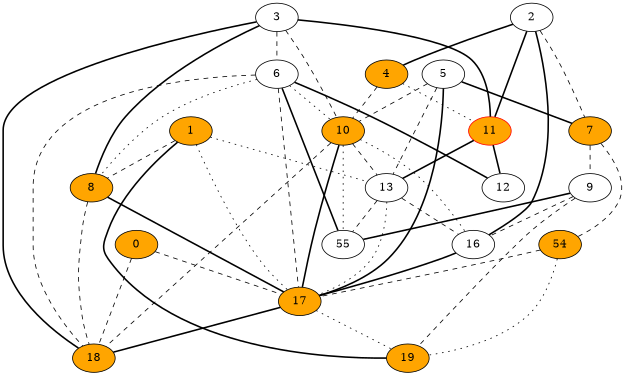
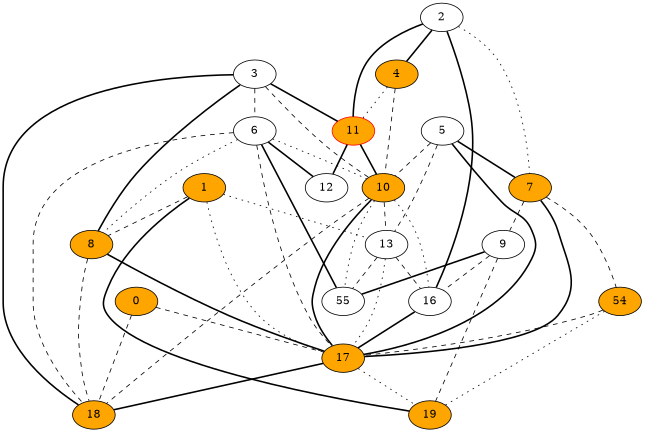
edge "2" -- "7": style dashed -> dotted
edge "11" -- "13": now "11" -- "10"
edge "7" -- "17": added
